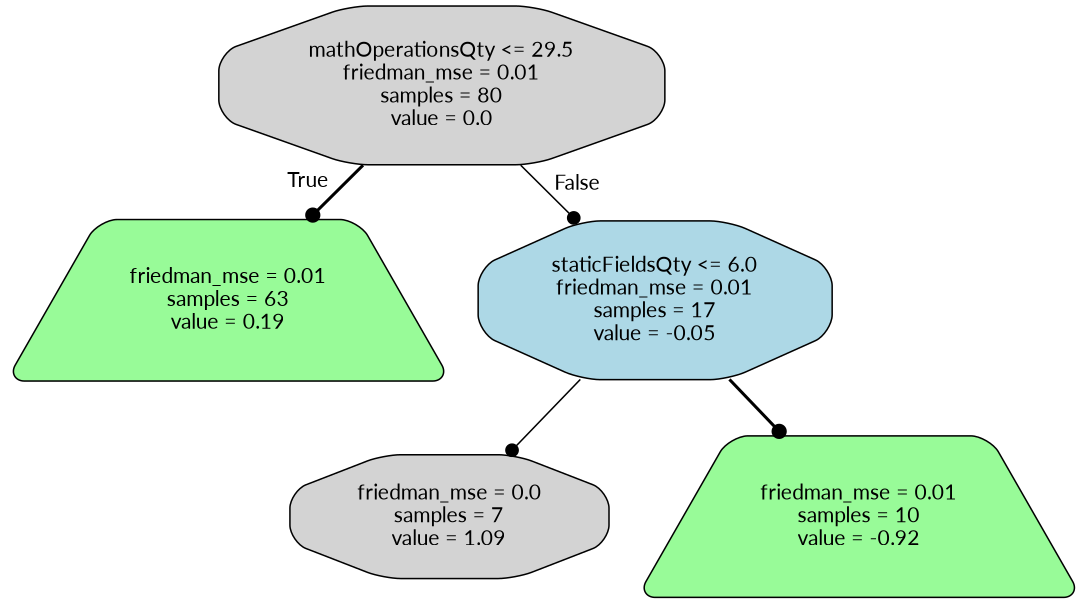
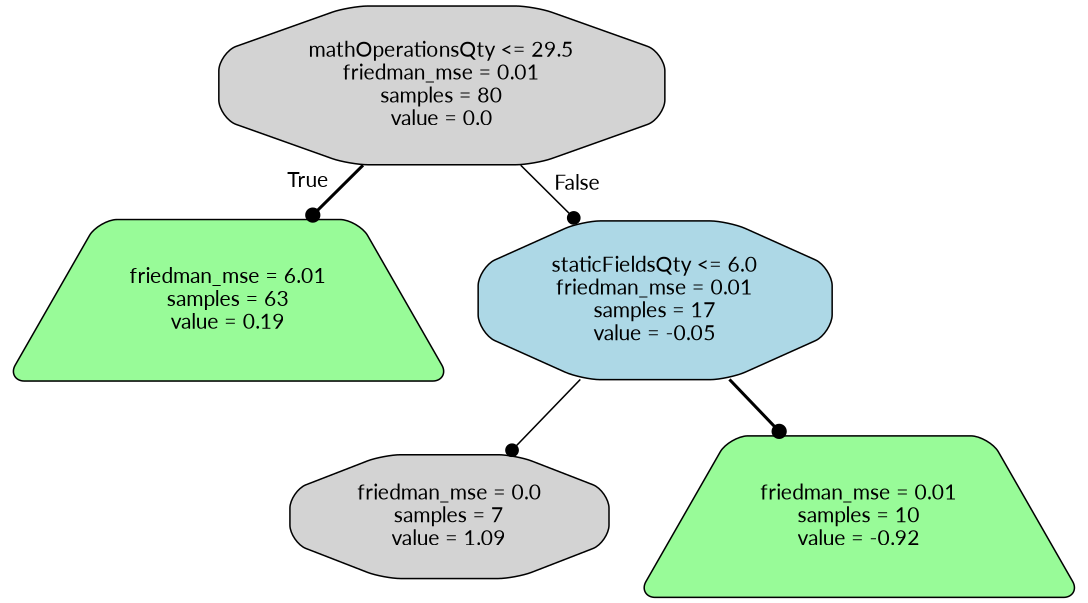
node "friedman_mse = 0.01 samples = 63 value = 0.19": label "friedman_mse = 0.01 samples = 63 value = 0.19" -> "friedman_mse = 6.01 samples = 63 value = 0.19"
